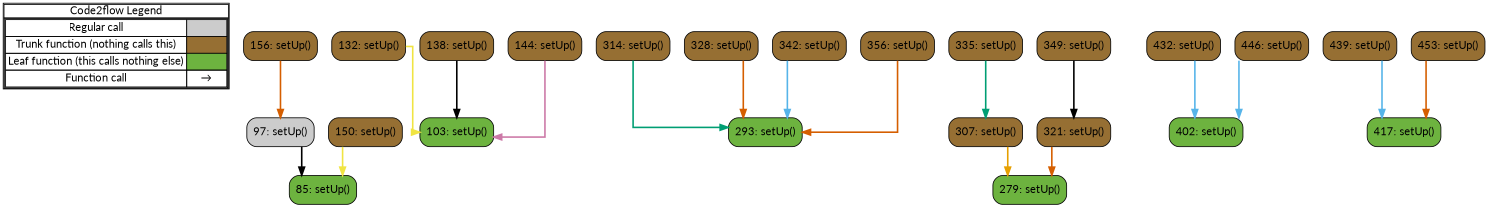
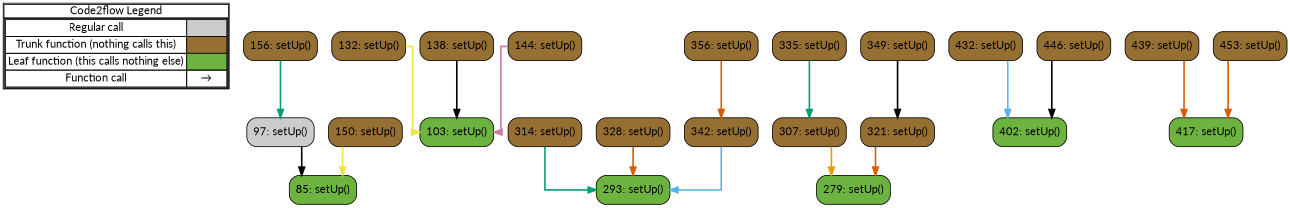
edge "156: setUp()" -> "97: setUp()": color #d55e00 -> #009e73
edge "446: setUp()" -> "402: setUp()": color #56b4e9 -> #000000
edge "439: setUp()" -> "417: setUp()": color #56b4e9 -> #d55e00
edge "356: setUp()" -> "293: setUp()": now "356: setUp()" -> "342: setUp()"
